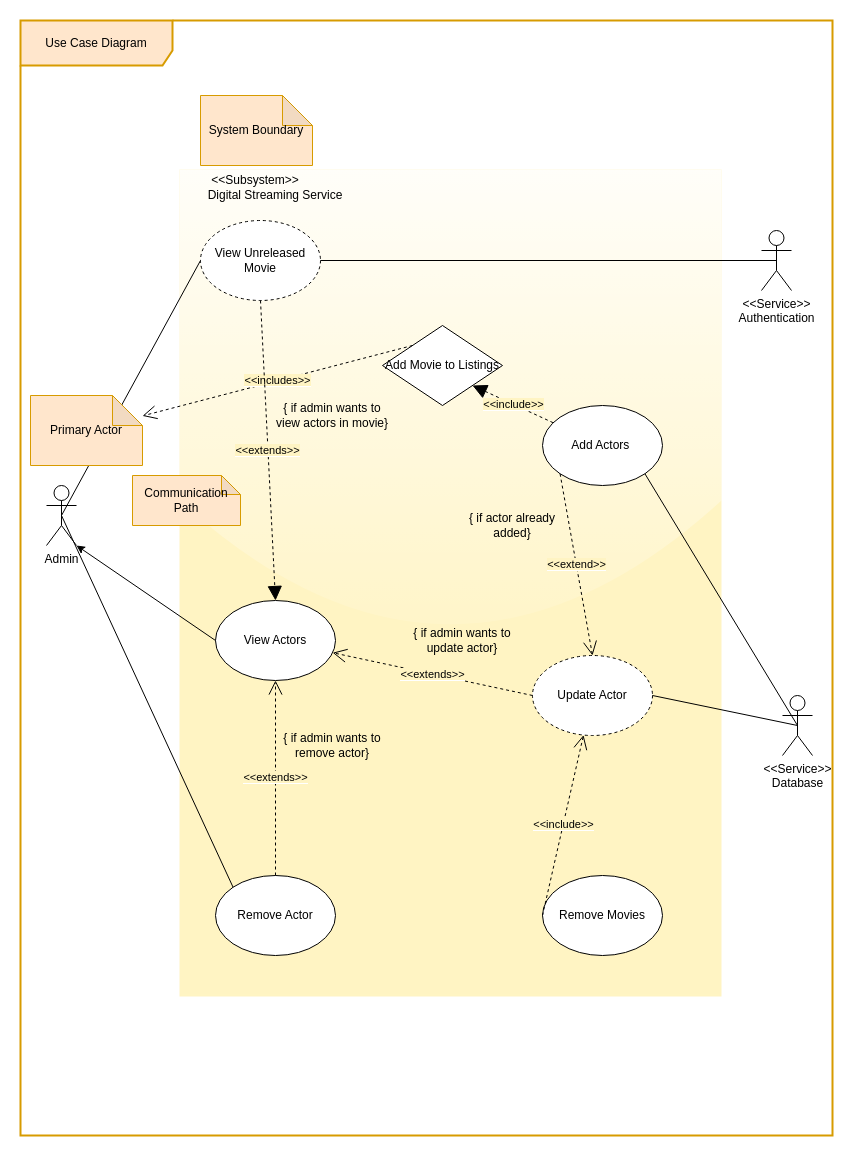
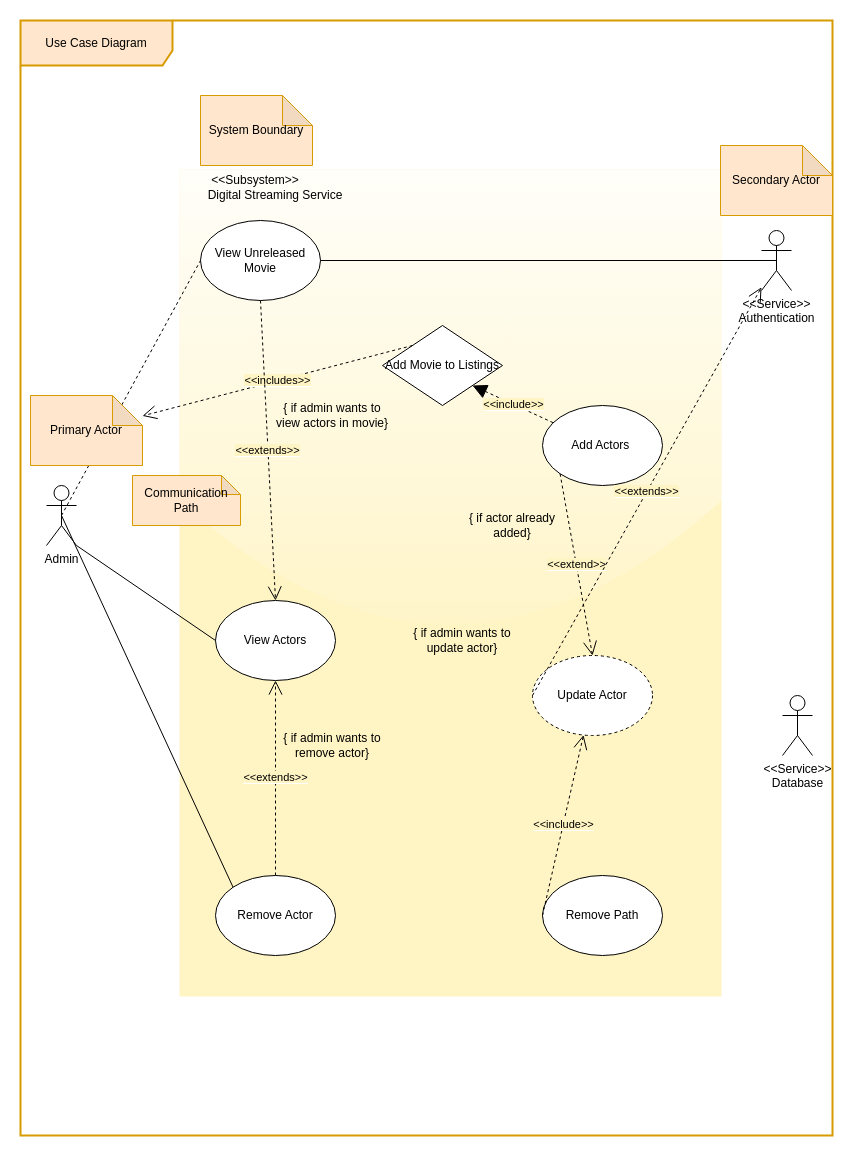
node "Secondary Actor": added
node "View Unreleased Movie": style dashed -> solid
edge "View Unreleased Movie" -- "Admin": style solid -> dashed
edge "View Actors" -> "Admin": arrowhead classic -> none
edge "View Unreleased Movie" -> "View Actors": arrowhead block -> open
edge "Add Actors" -- "<<Service>> Database": removed
edge "Update Actor" -> "View Actors": now "Update Actor" -> "<<Service>> Authentication"
edge "Update Actor" -- "<<Service>> Database": removed
node "Remove Movies": label "Remove Movies" -> "Remove Path"
